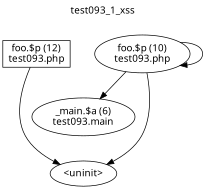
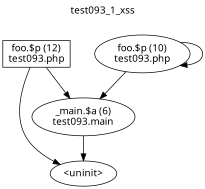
edge "foo.$p (12) test093.php" -> "_main.$a (6) test093.main": added
edge "foo.$p (10) test093.php" -> "<uninit>": now "_main.$a (6) test093.main" -> "<uninit>"
